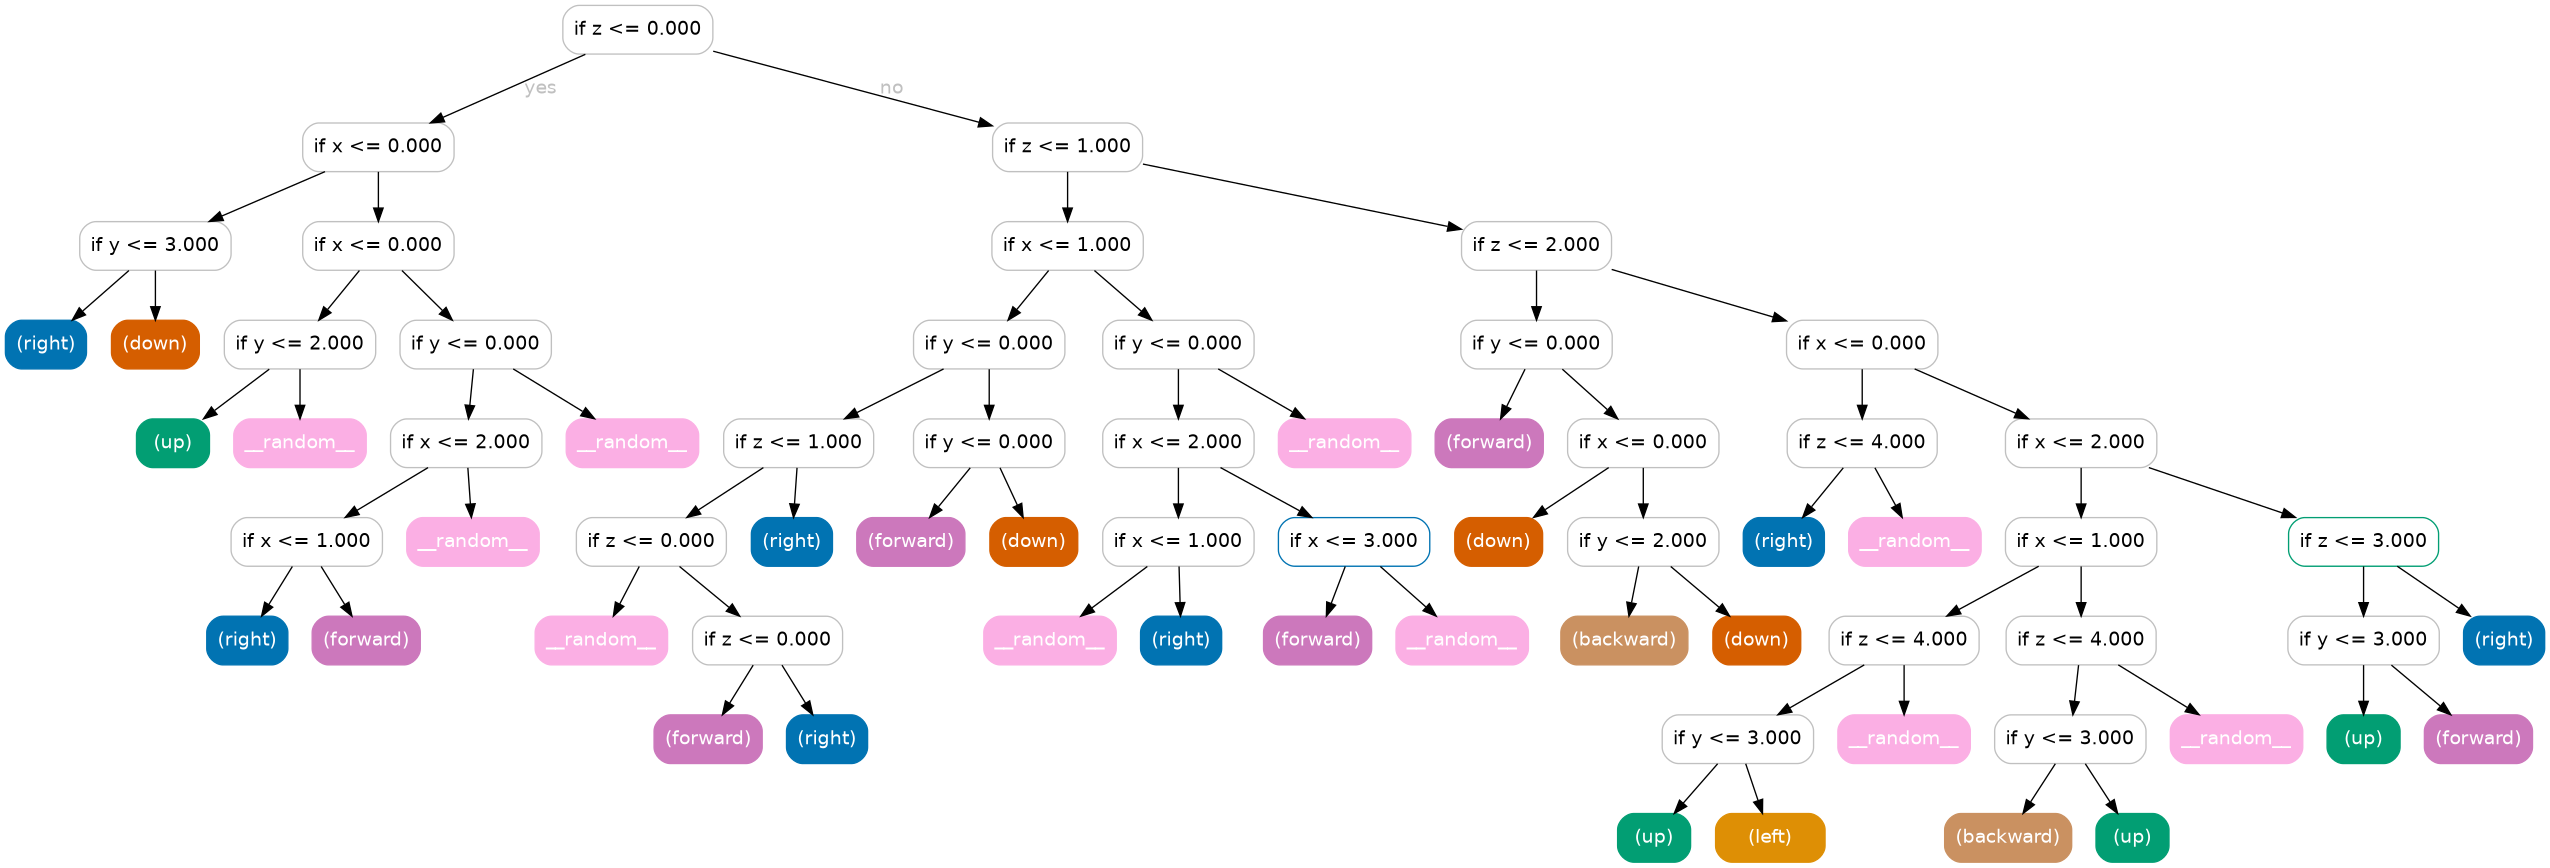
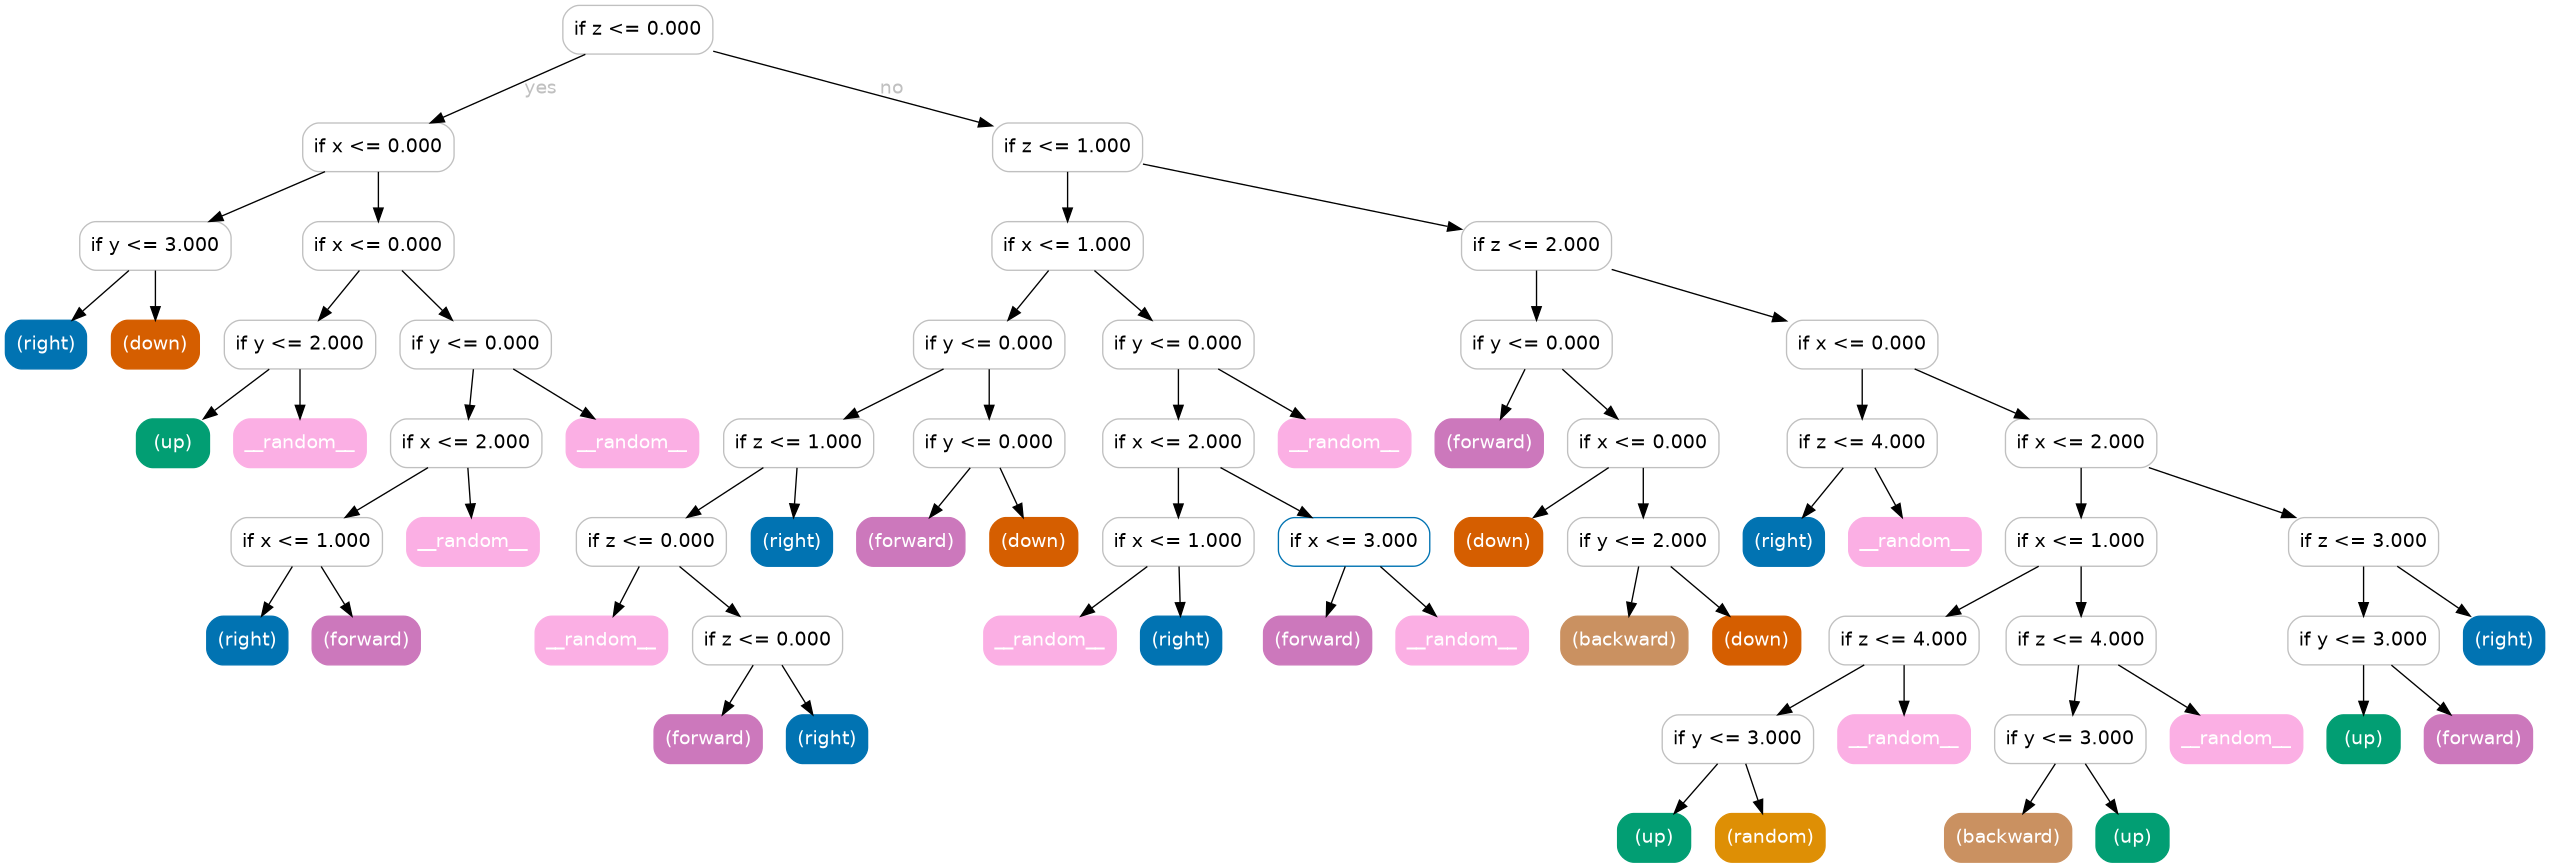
node "if z <= 3.000": color #029e73 -> gray
node "(left)": label "(left)" -> "(random)"
